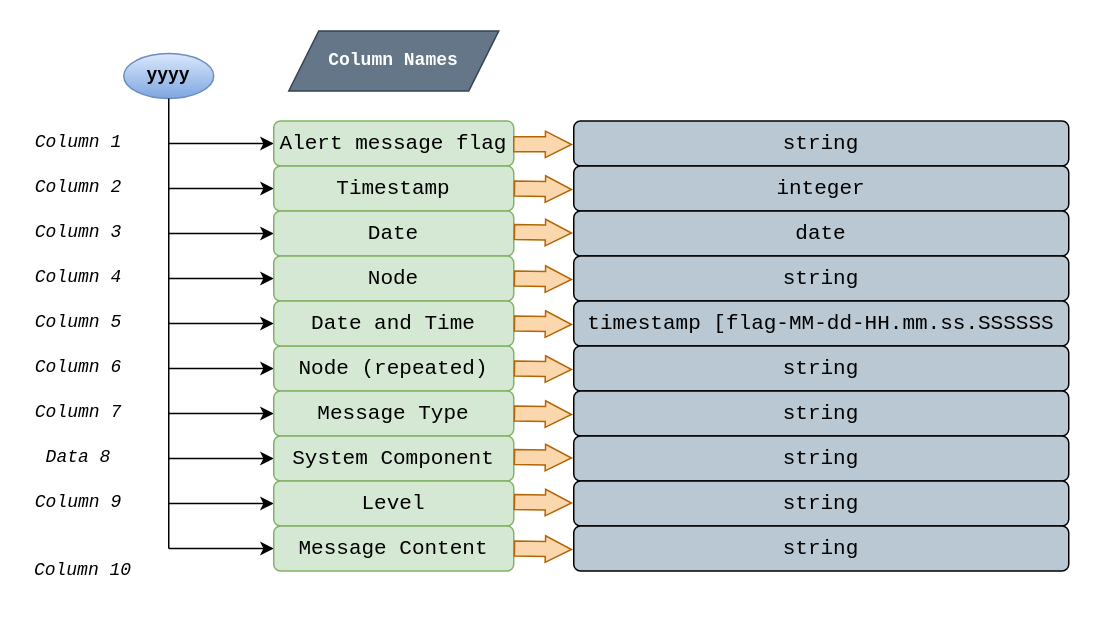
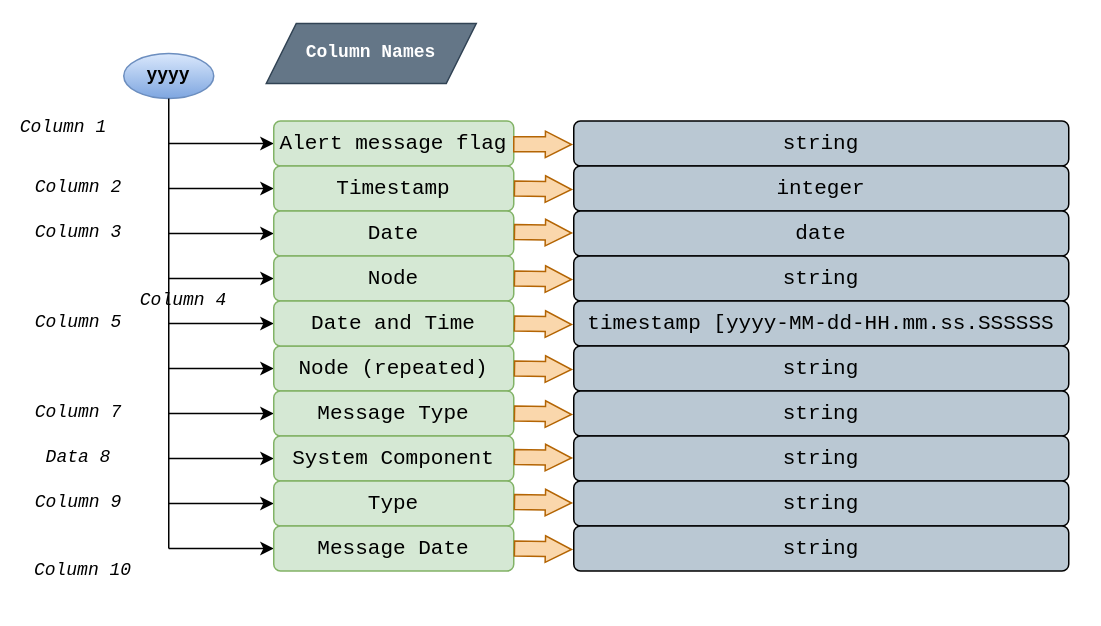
node "Column Names": moved (394, 61) -> (371, 53)
node "Column 1": moved (79, 143) -> (64, 128)
node "Column 4": moved (79, 278) -> (184, 301)
node "timestamp [flag-MM-dd-HH.mm.ss.SSSSSS": label "timestamp [flag-MM-dd-HH.mm.ss.SSSSSS" -> "timestamp [yyyy-MM-dd-HH.mm.ss.SSSSSS"
node "Column 6": removed
node "Level": label "Level" -> "Type"
node "Message Content": label "Message Content" -> "Message Date"
